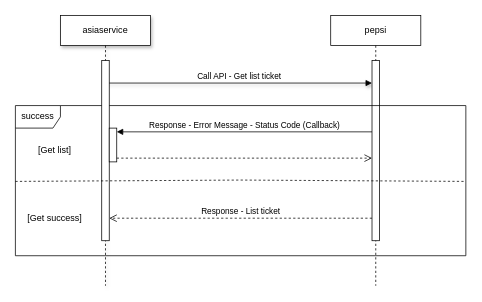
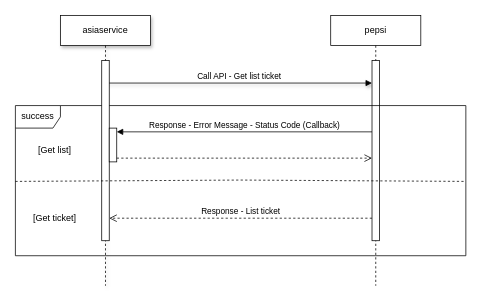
node "[Get success]": label "[Get success]" -> "[Get ticket]"
